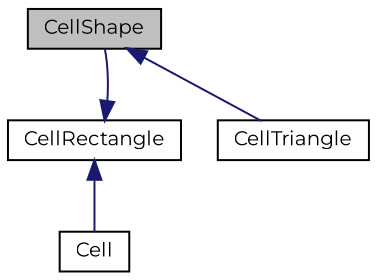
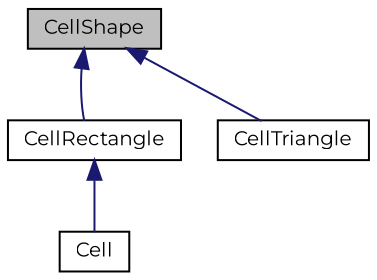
edge "CellShape" -> "CellRectangle": reversed
